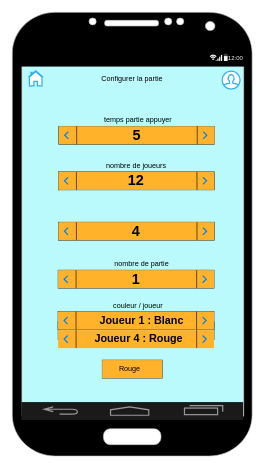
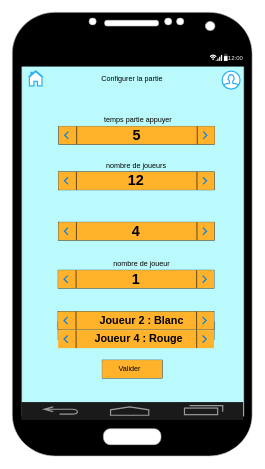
node "nombre de partie": label "nombre de partie" -> "nombre de joueur"
node "couleur / joueur": removed
node "Joueur 1 : Blanc": label "Joueur 1 : Blanc" -> "Joueur 2 : Blanc"
node "Rouge": label "Rouge" -> "Valider"
